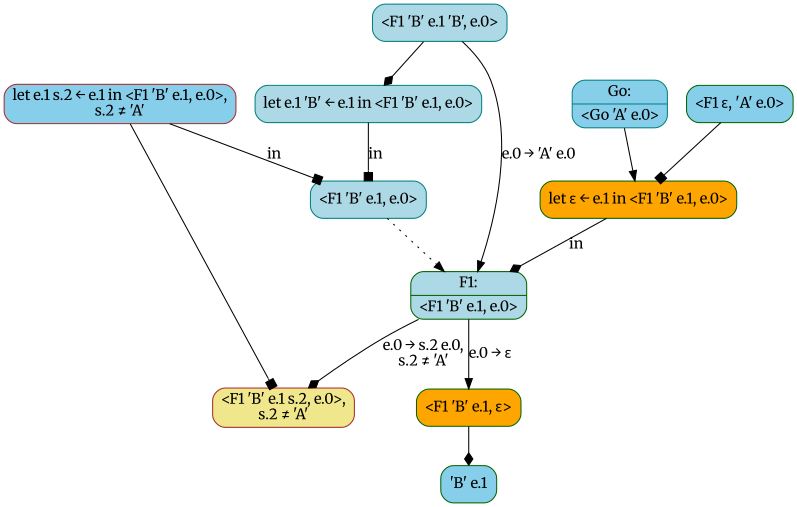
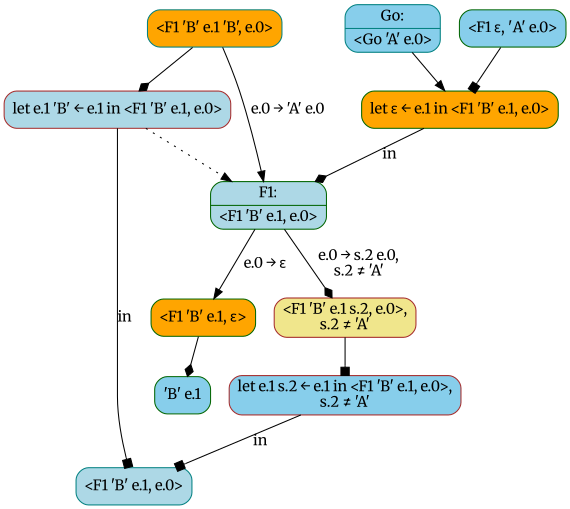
node "<F1 'B' e.1 'B', e.0>": fillcolor lightblue -> orange
node "let e.1 'B' ← e.1 in <F1 'B' e.1, e.0>": color teal -> brown
edge "<F1 'B' e.1, e.0>" -> "F1:": now "let e.1 'B' ← e.1 in <F1 'B' e.1, e.0>" -> "F1:"
edge "let e.1 s.2 ← e.1 in <F1 'B' e.1, e.0>, s.2 ≠ 'A'" -> "<F1 'B' e.1 s.2, e.0>, s.2 ≠ 'A'": reversed
